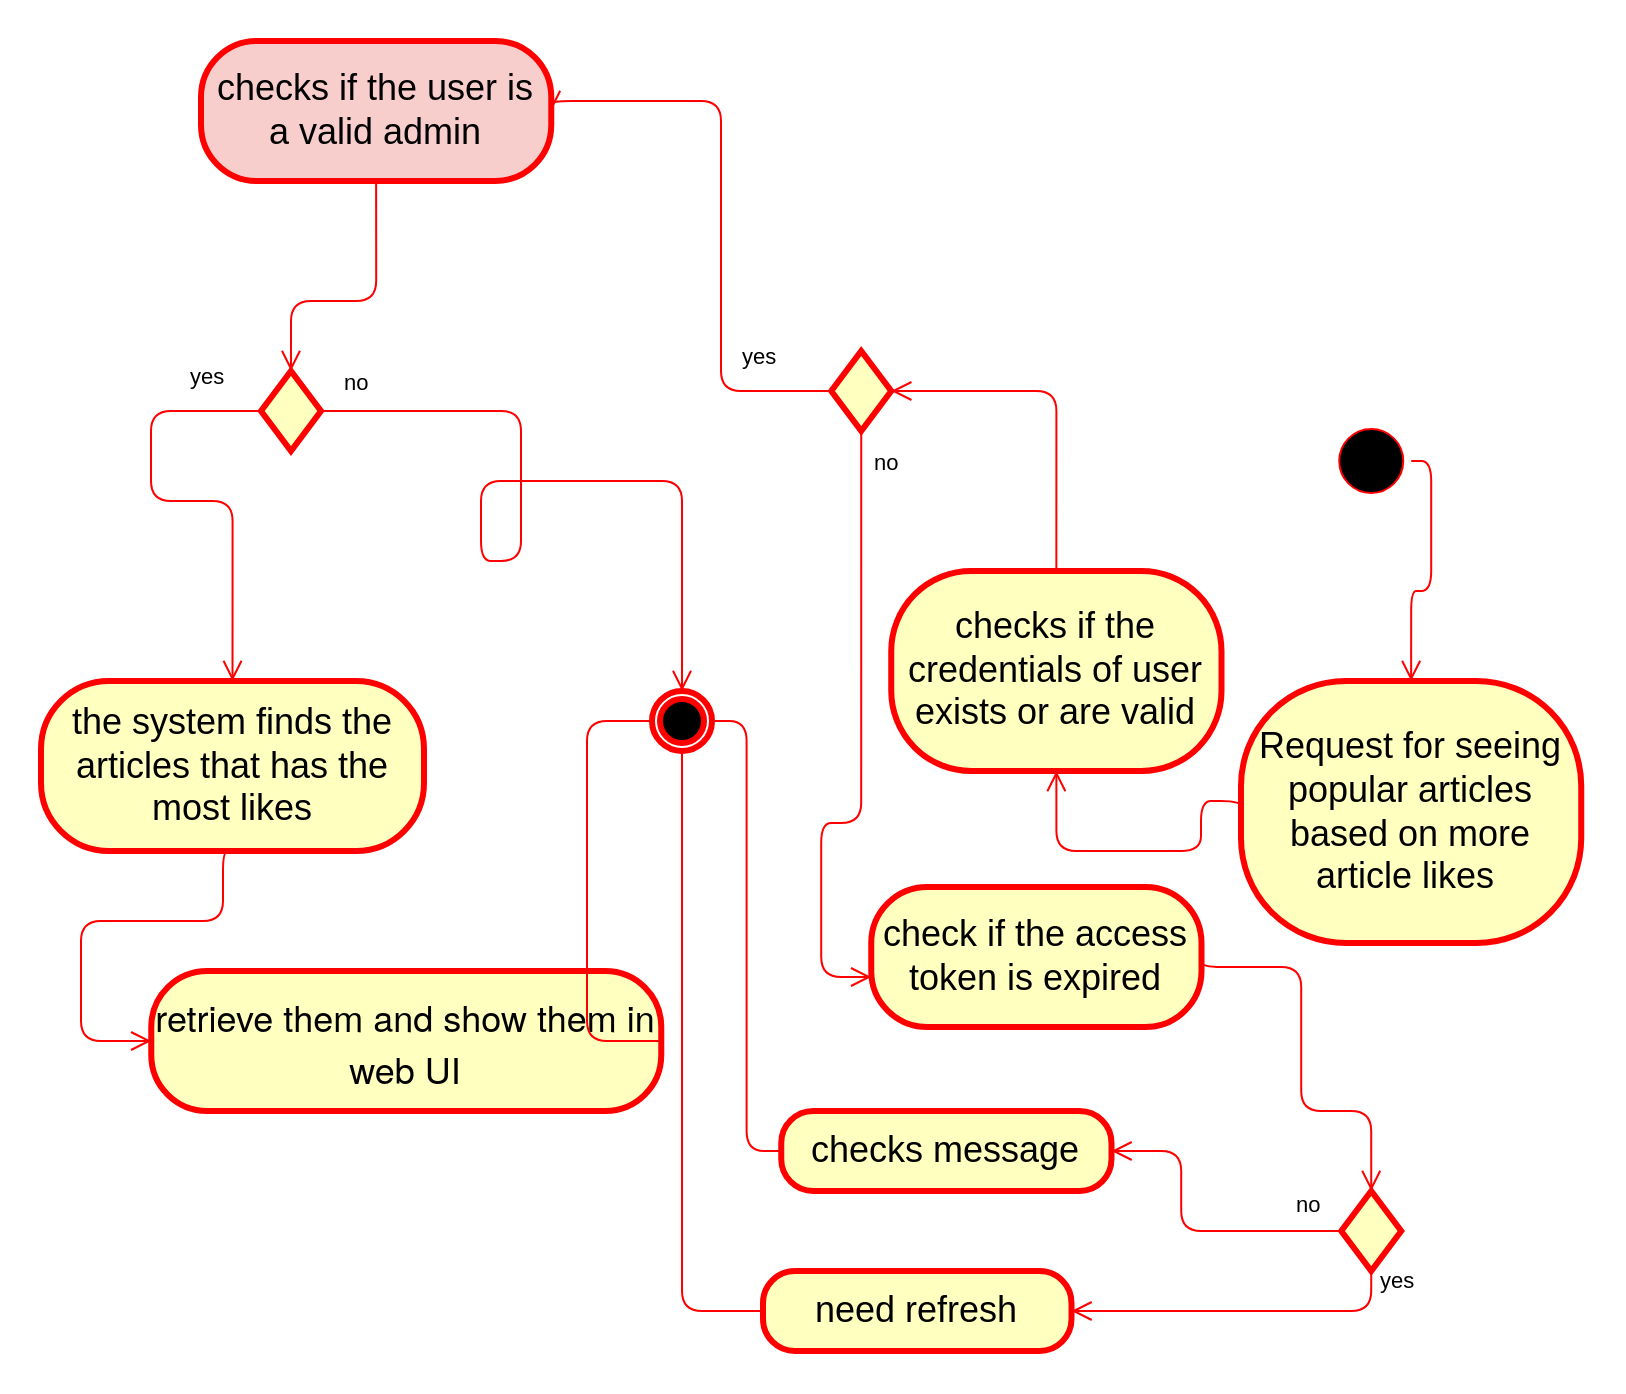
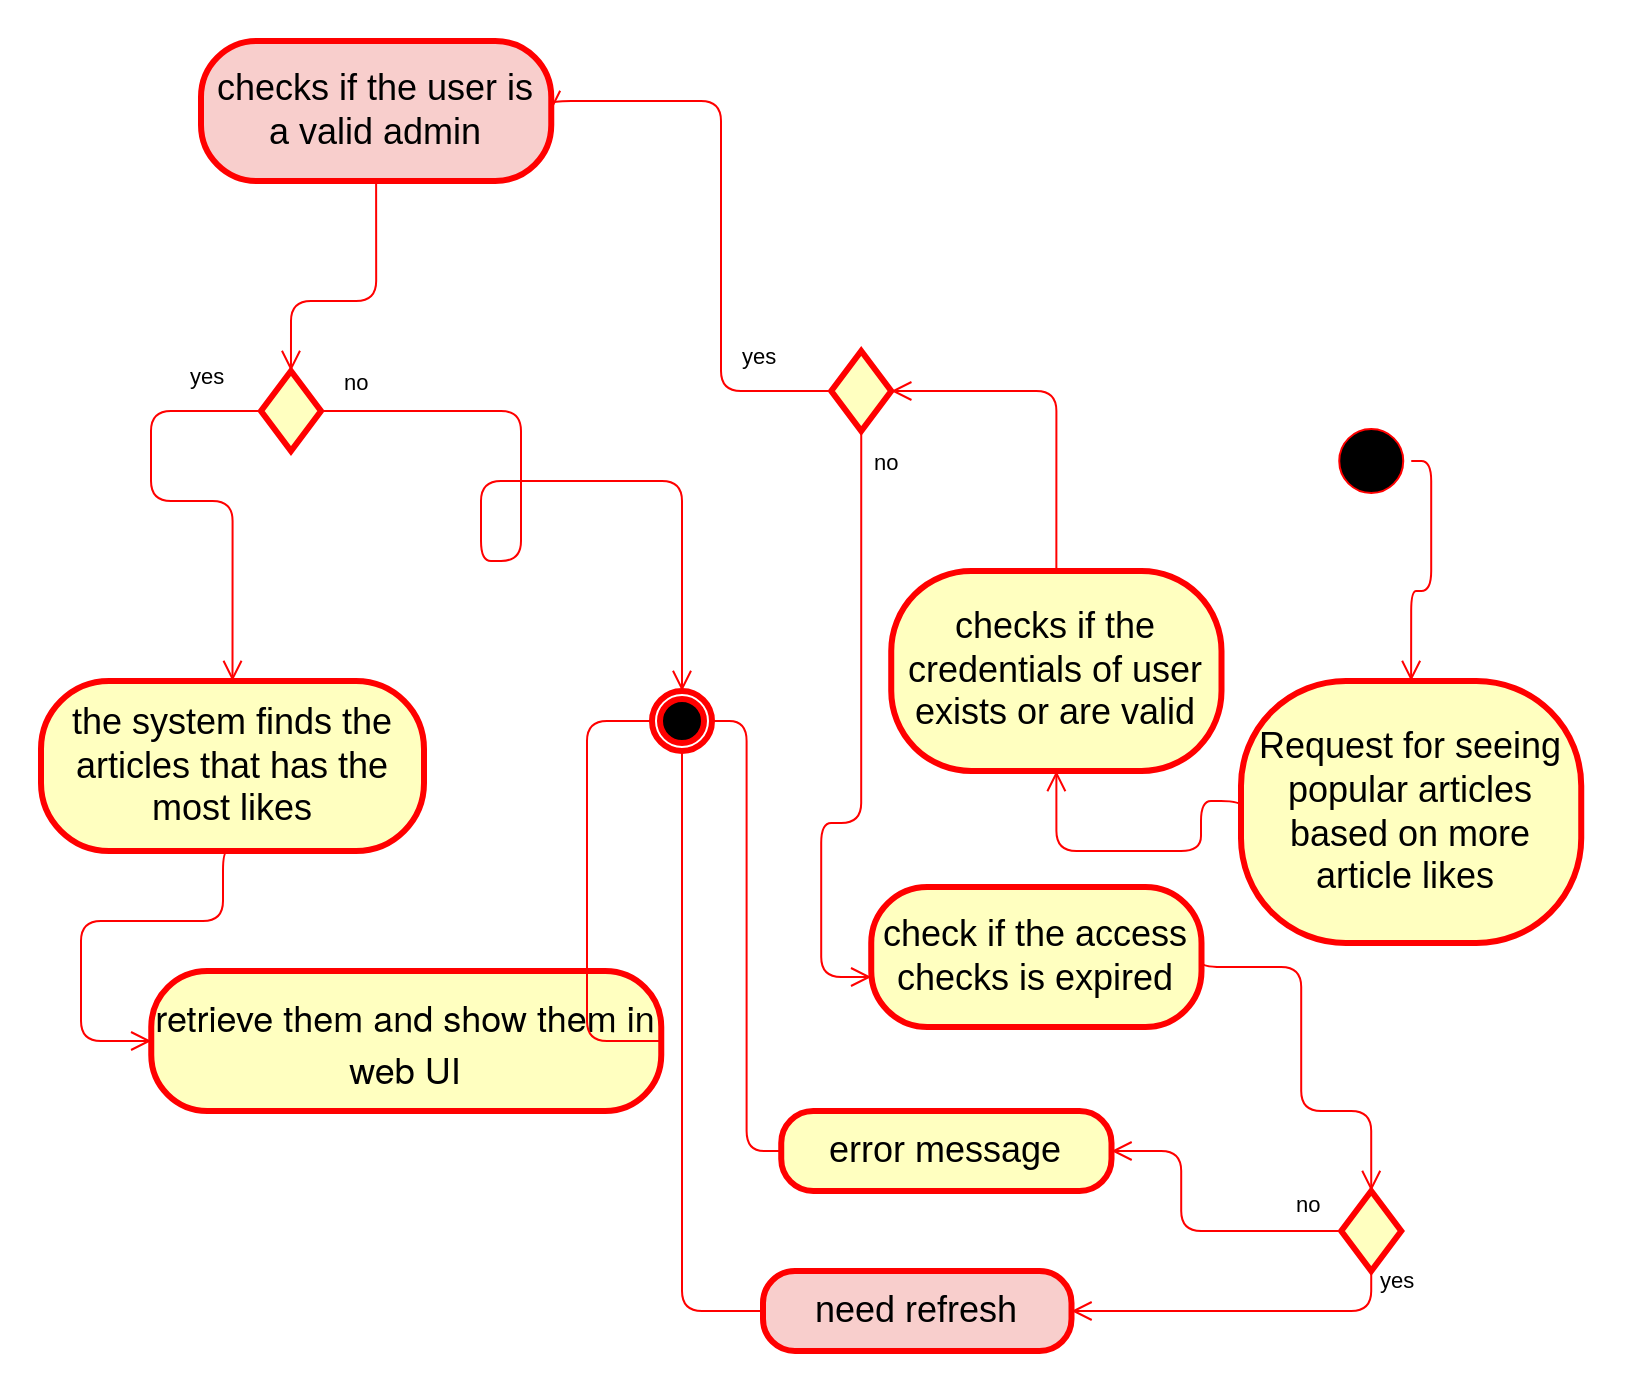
node "check if the access token is expired": label "check if the access token is expired" -> "check if the access checks is expired"
node "checks message": label "checks message" -> "error message"
node "need refresh": fillcolor #ffffc0 -> #f8cecc
